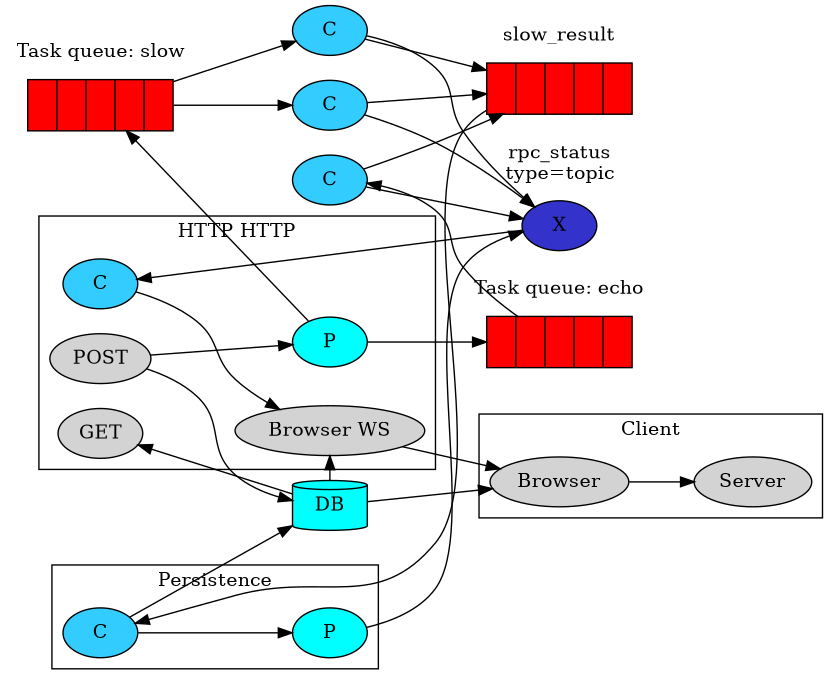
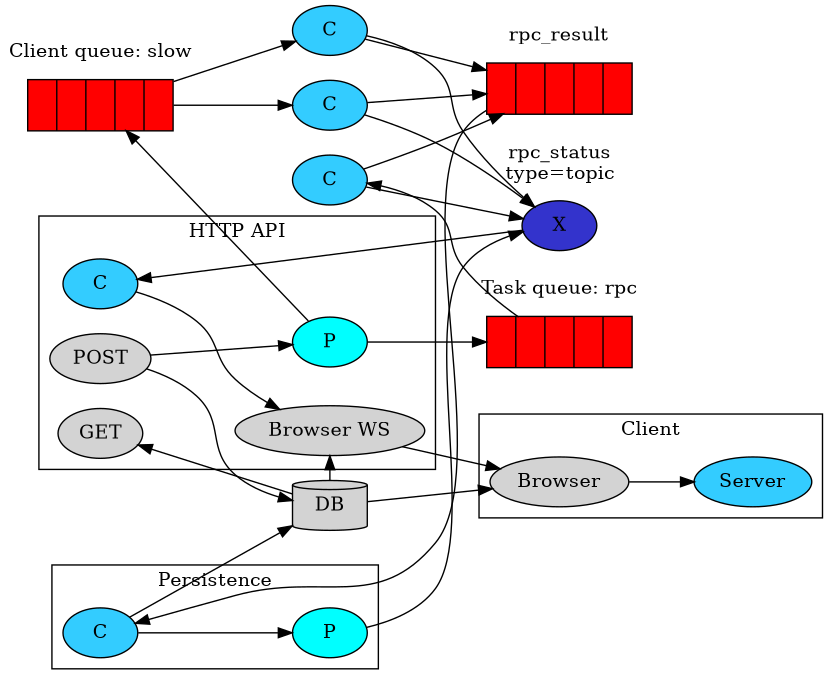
cluster "slow_result": label "slow_result" -> "rpc_result"
cluster "Task queue: slow": label "Task queue: slow" -> "Client queue: slow"
cluster "HTTP HTTP": label "HTTP HTTP" -> "HTTP API"
cluster "Task queue: echo": label "Task queue: echo" -> "Task queue: rpc"
node "Server": fillcolor lightgrey -> #33ccff
node "DB": fillcolor #00ffff -> lightgrey
